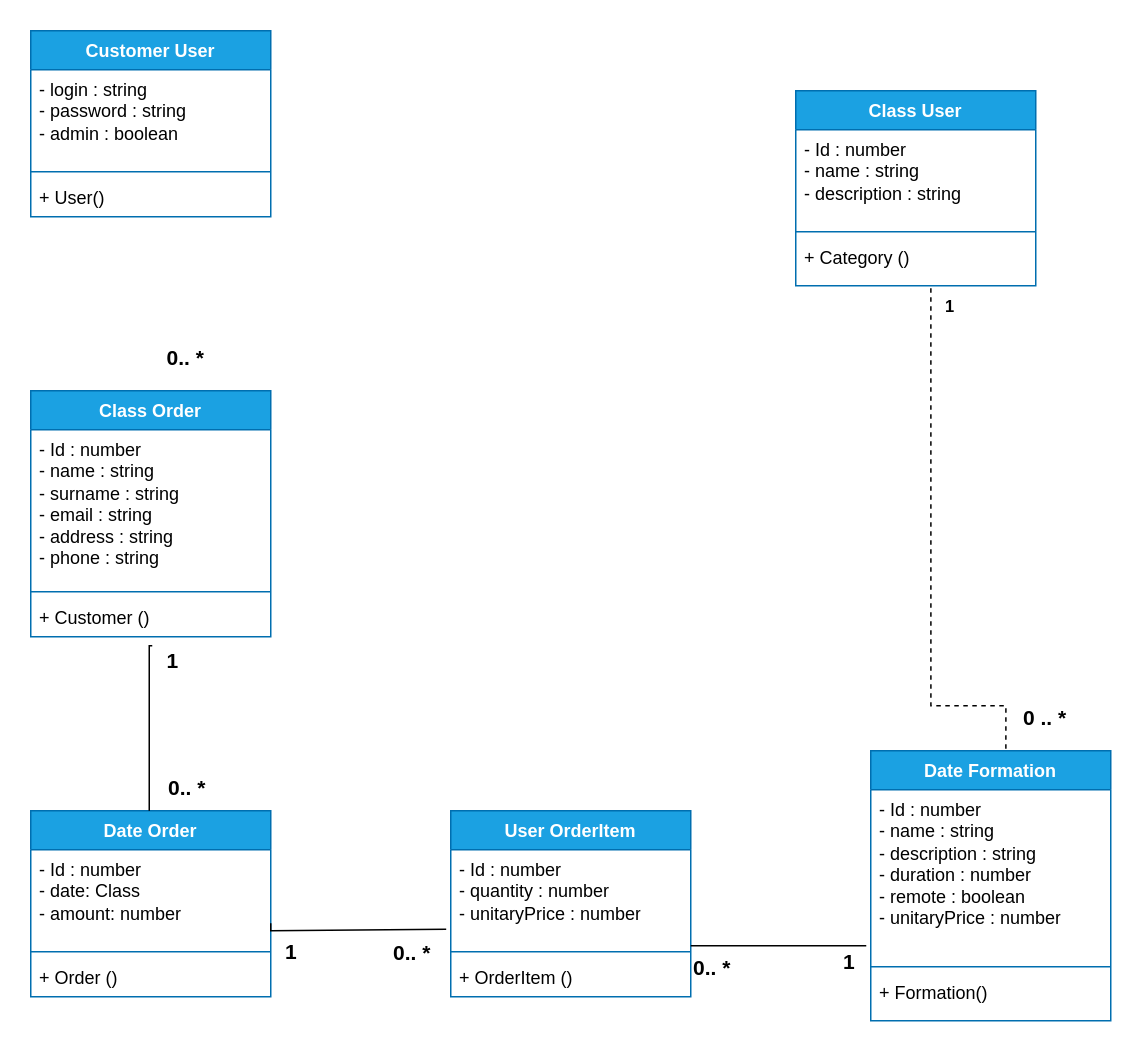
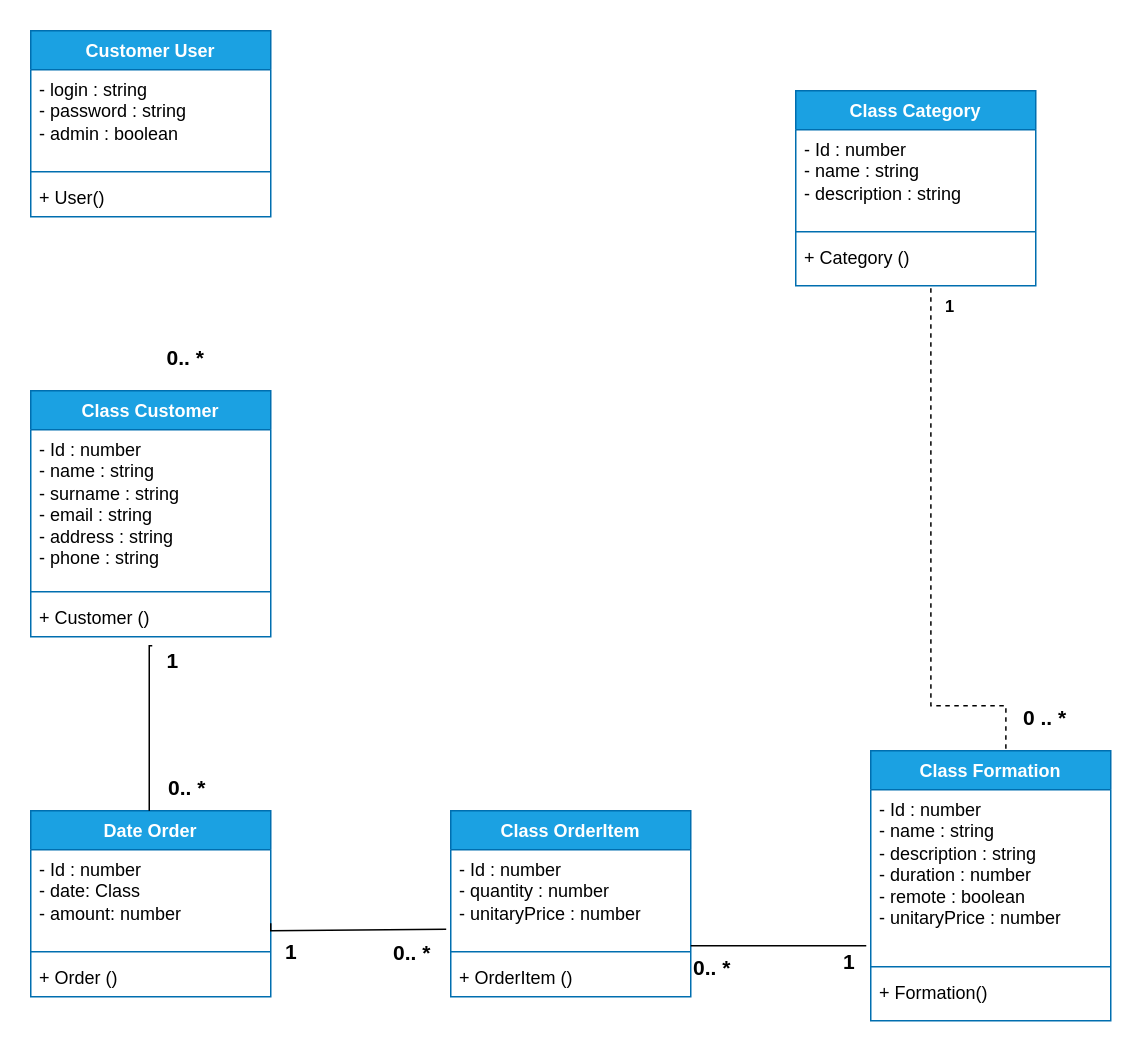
node "Class User": label "Class User" -> "Class Category"
node "Class Order": label "Class Order" -> "Class Customer"
node "Date Formation": label "Date Formation" -> "Class Formation"
node "User OrderItem": label "User OrderItem" -> "Class OrderItem"
